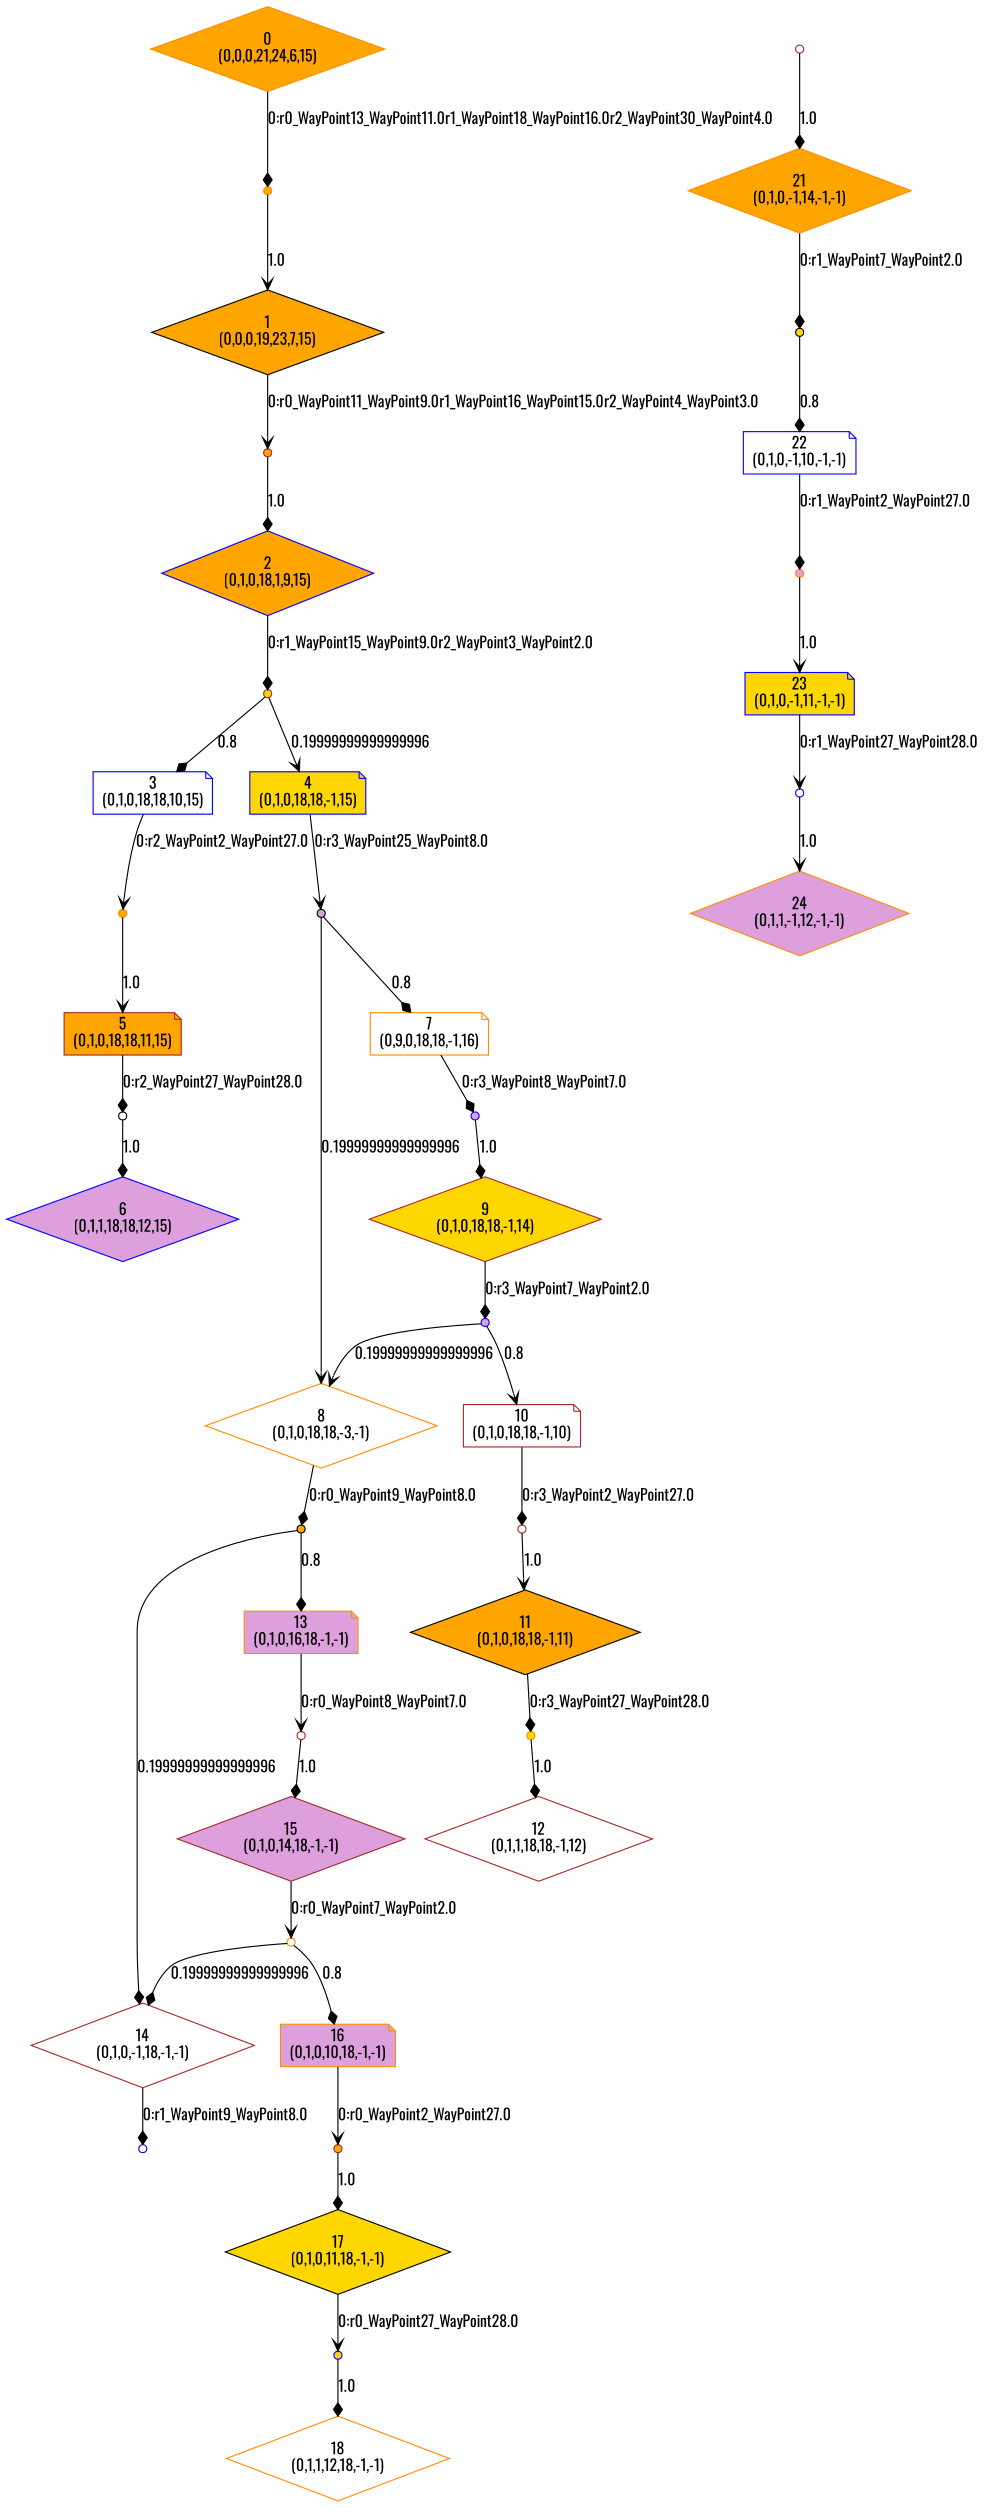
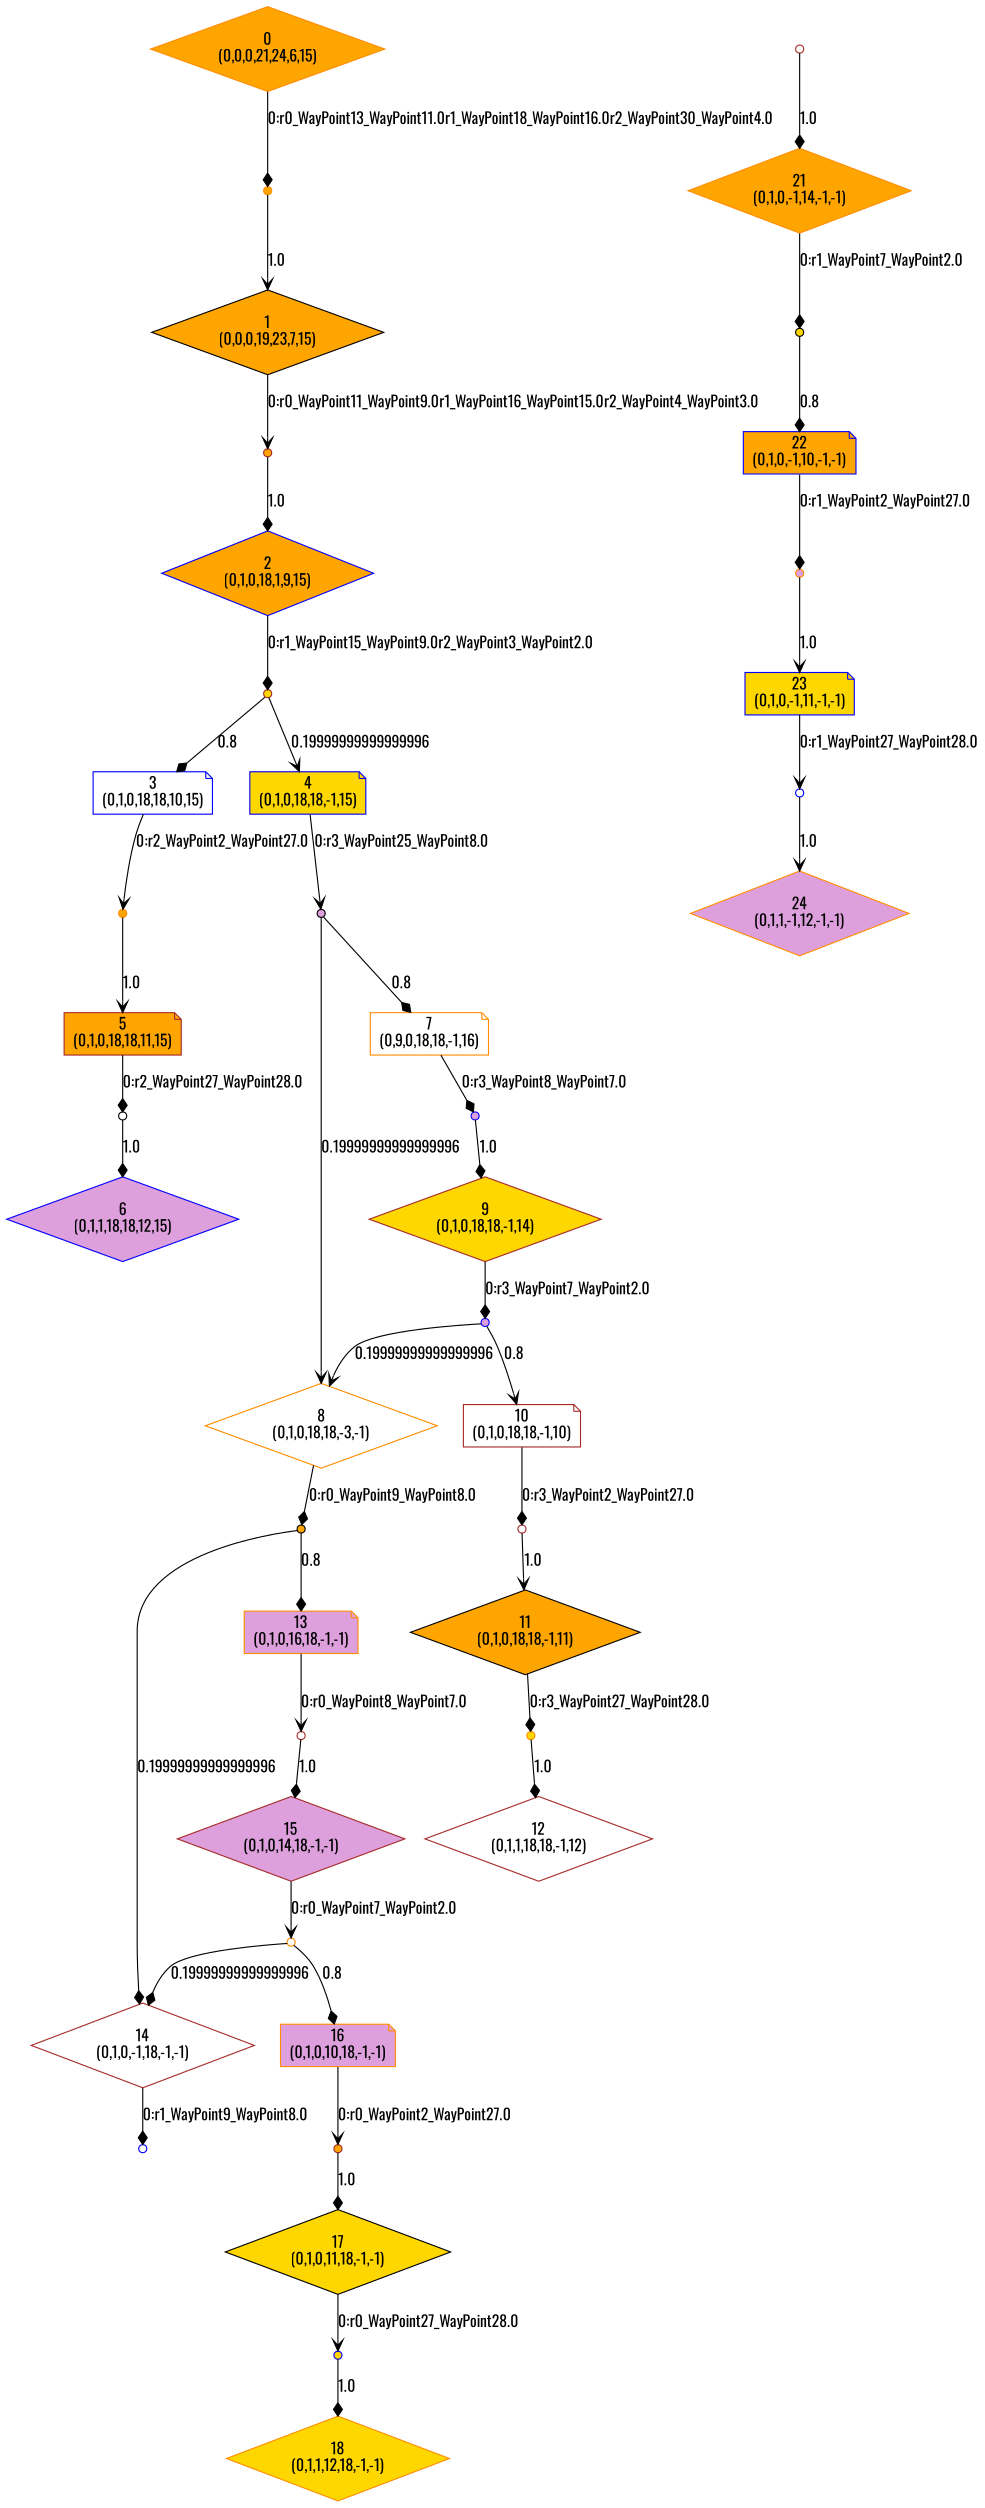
node "22 (0,1,0,-1,10,-1,-1)": fillcolor white -> orange
node "18 (0,1,1,12,18,-1,-1)": fillcolor white -> gold
